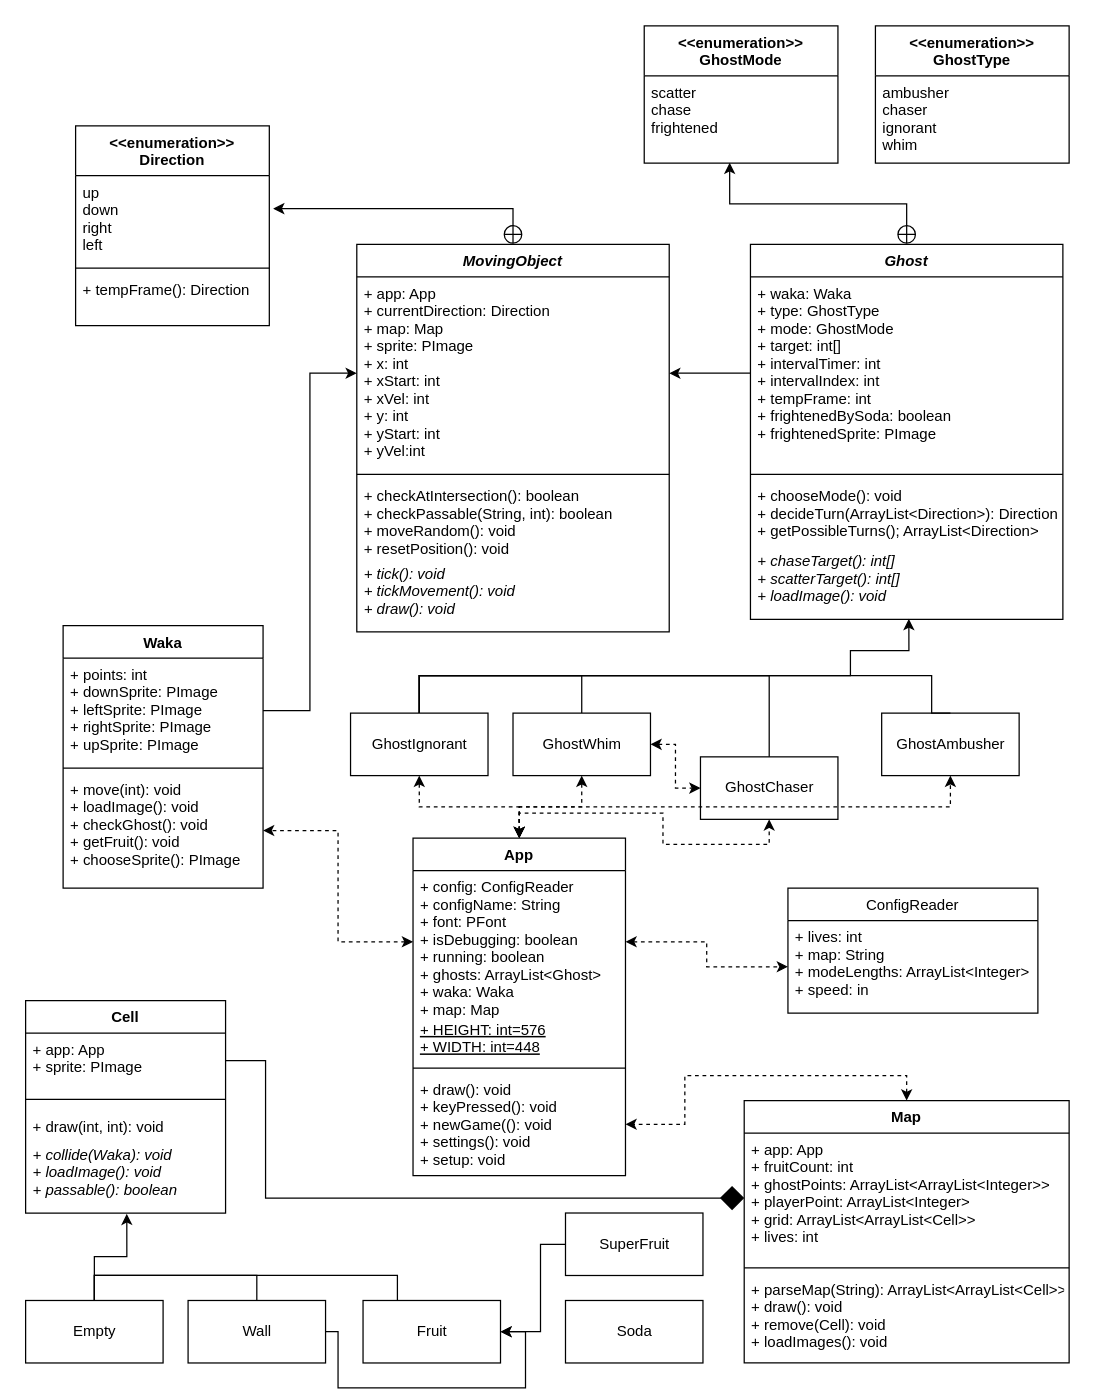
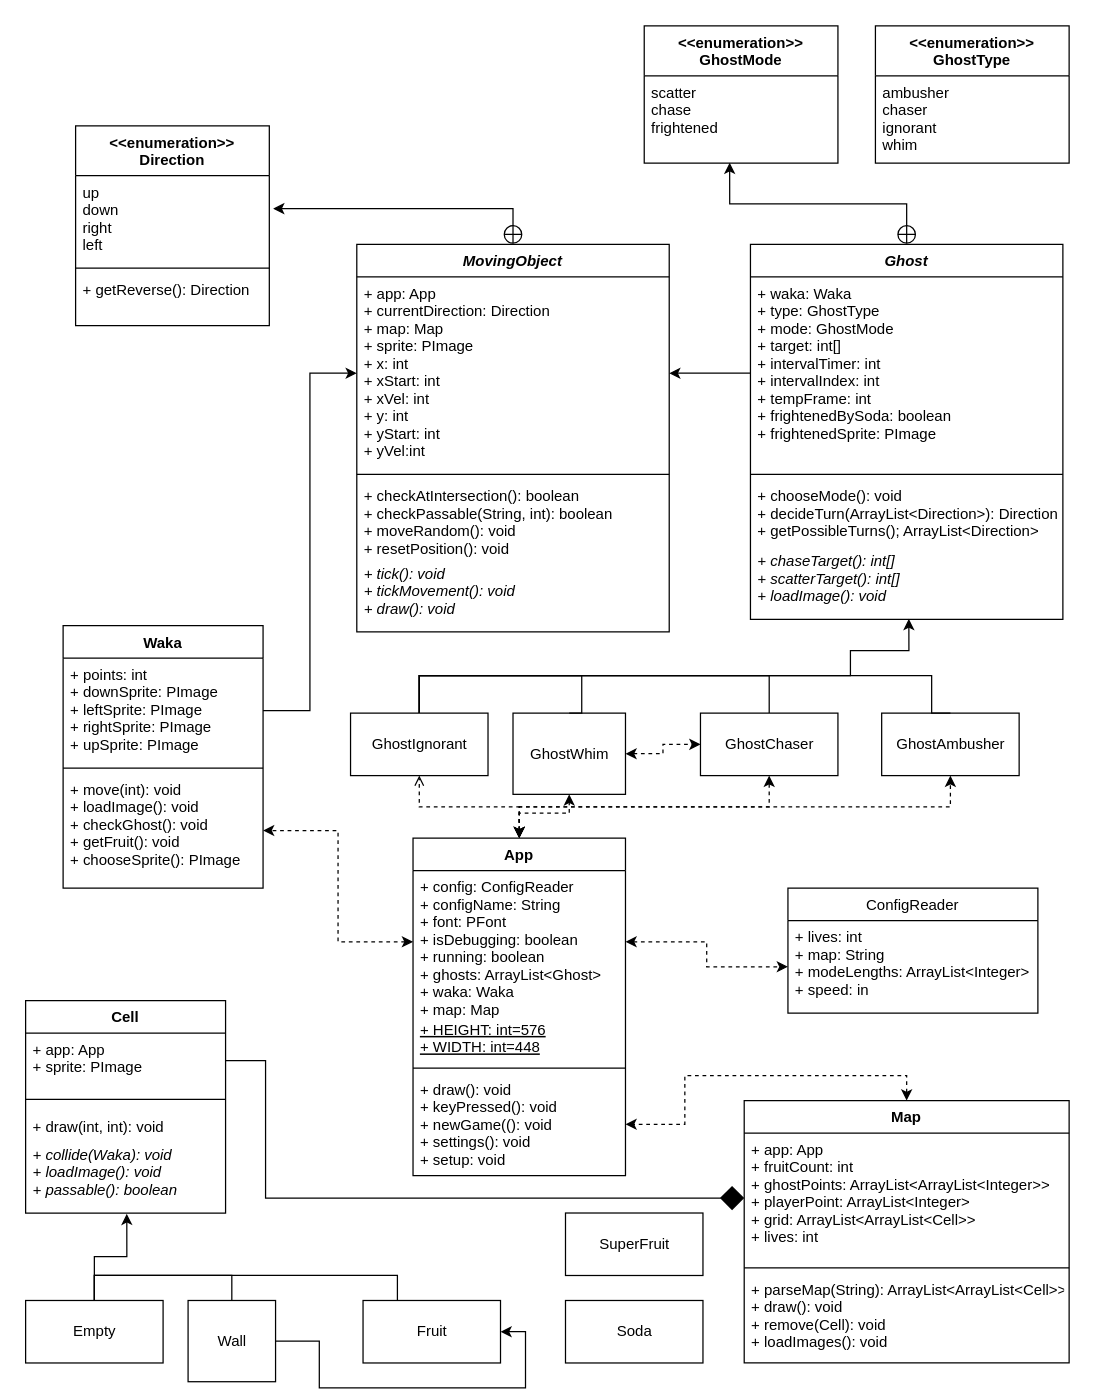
node "+ tempFrame(): Direction": label "+ tempFrame(): Direction" -> "+ getReverse(): Direction"
node "GhostWhim": size 138x63 -> 113x81
edge "GhostIgnorant" -- "App": arrowhead classic -> open
node "GhostChaser": moved (769, 788) -> (769, 744)
edge "SuperFruit" -> "Fruit": removed
node "Wall": size 138x63 -> 88x81
